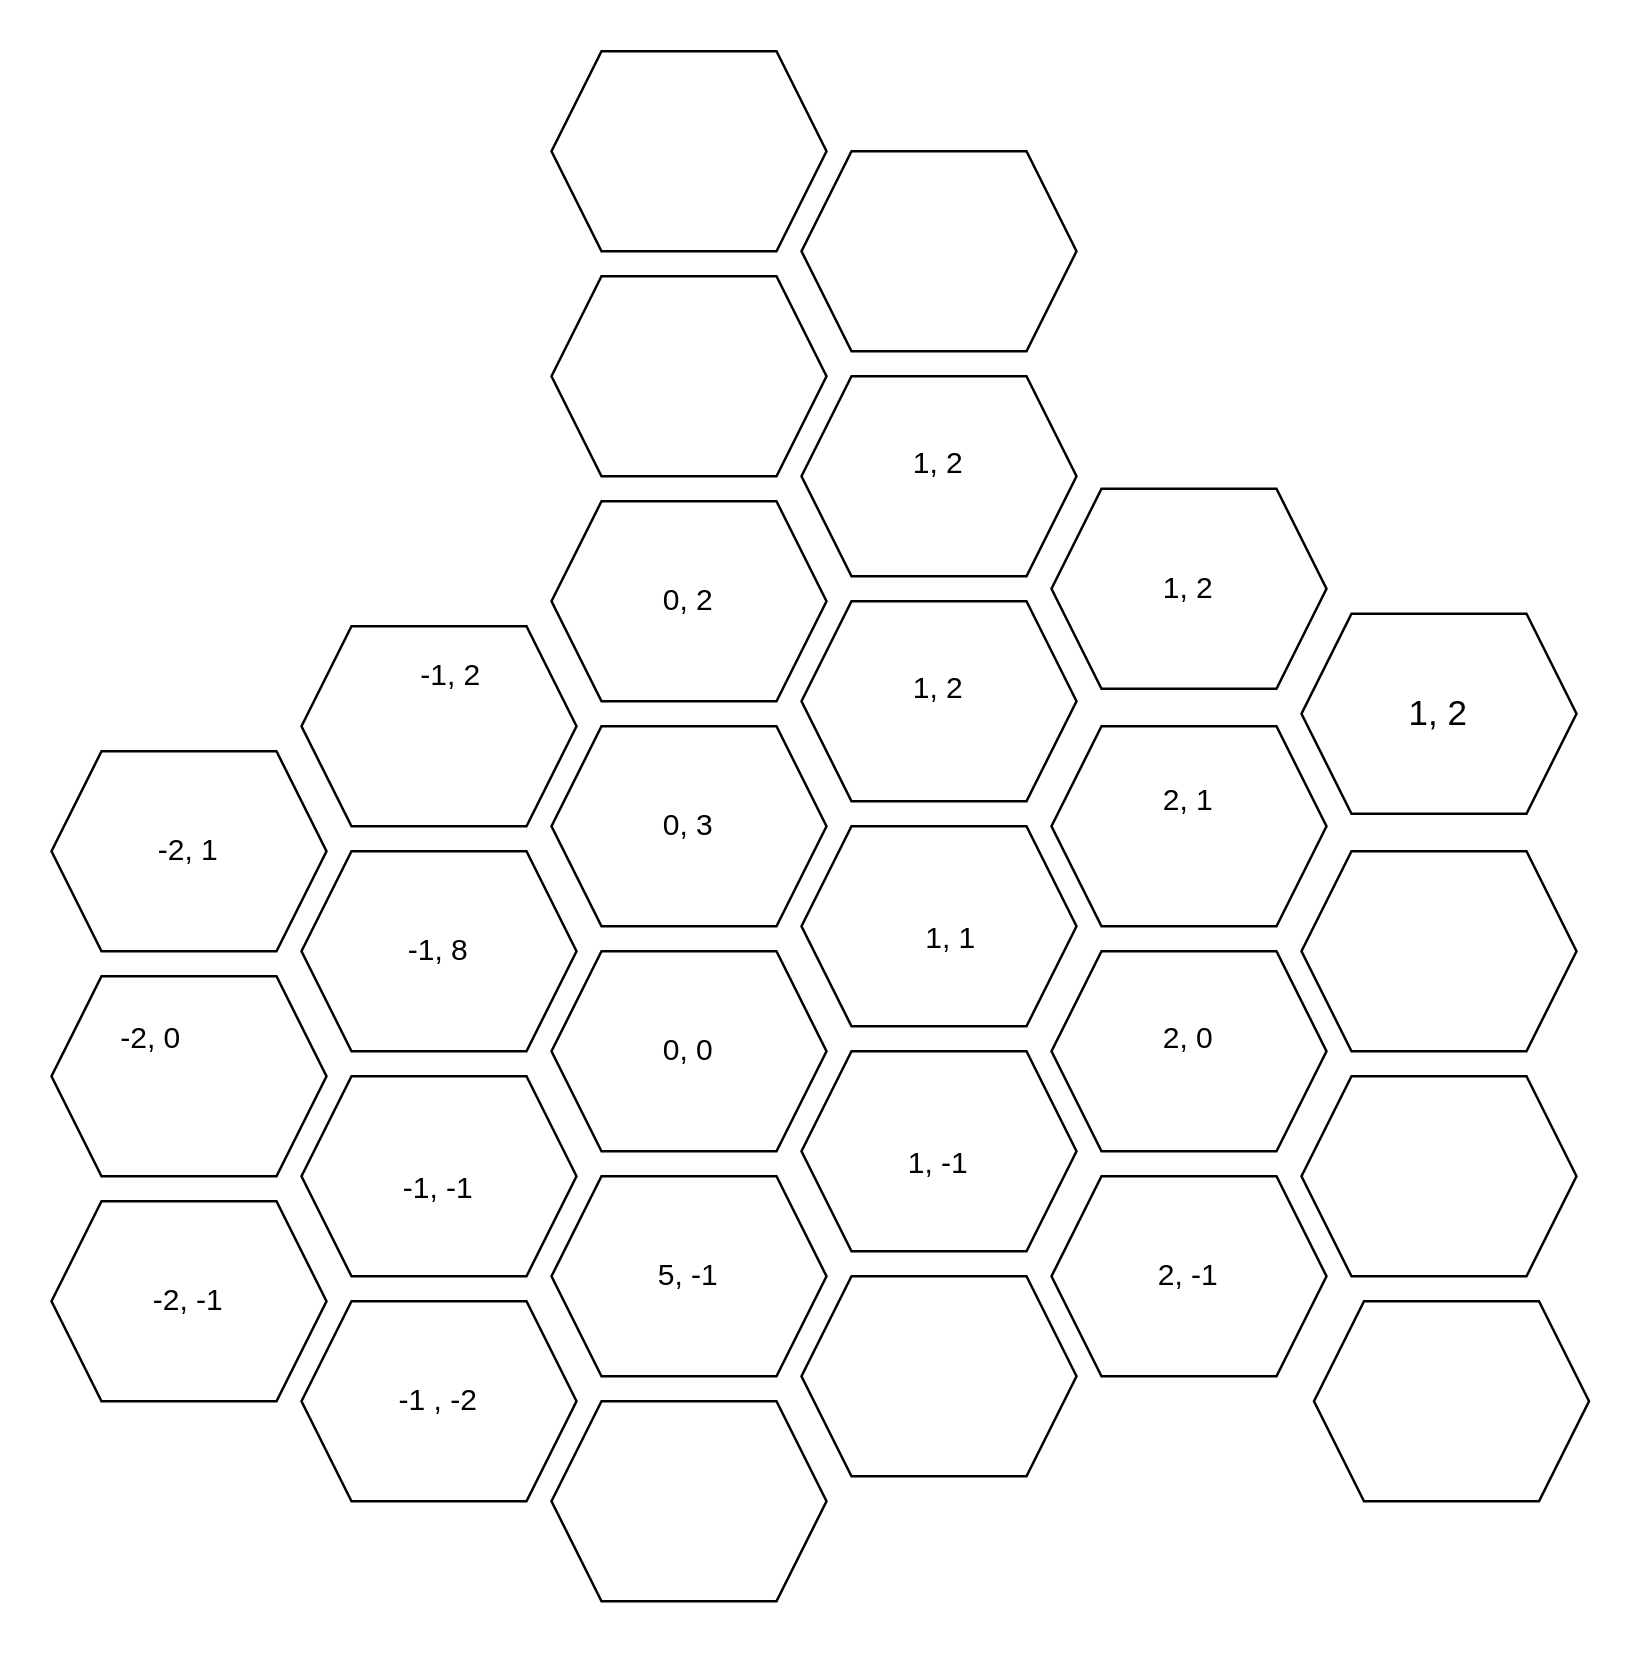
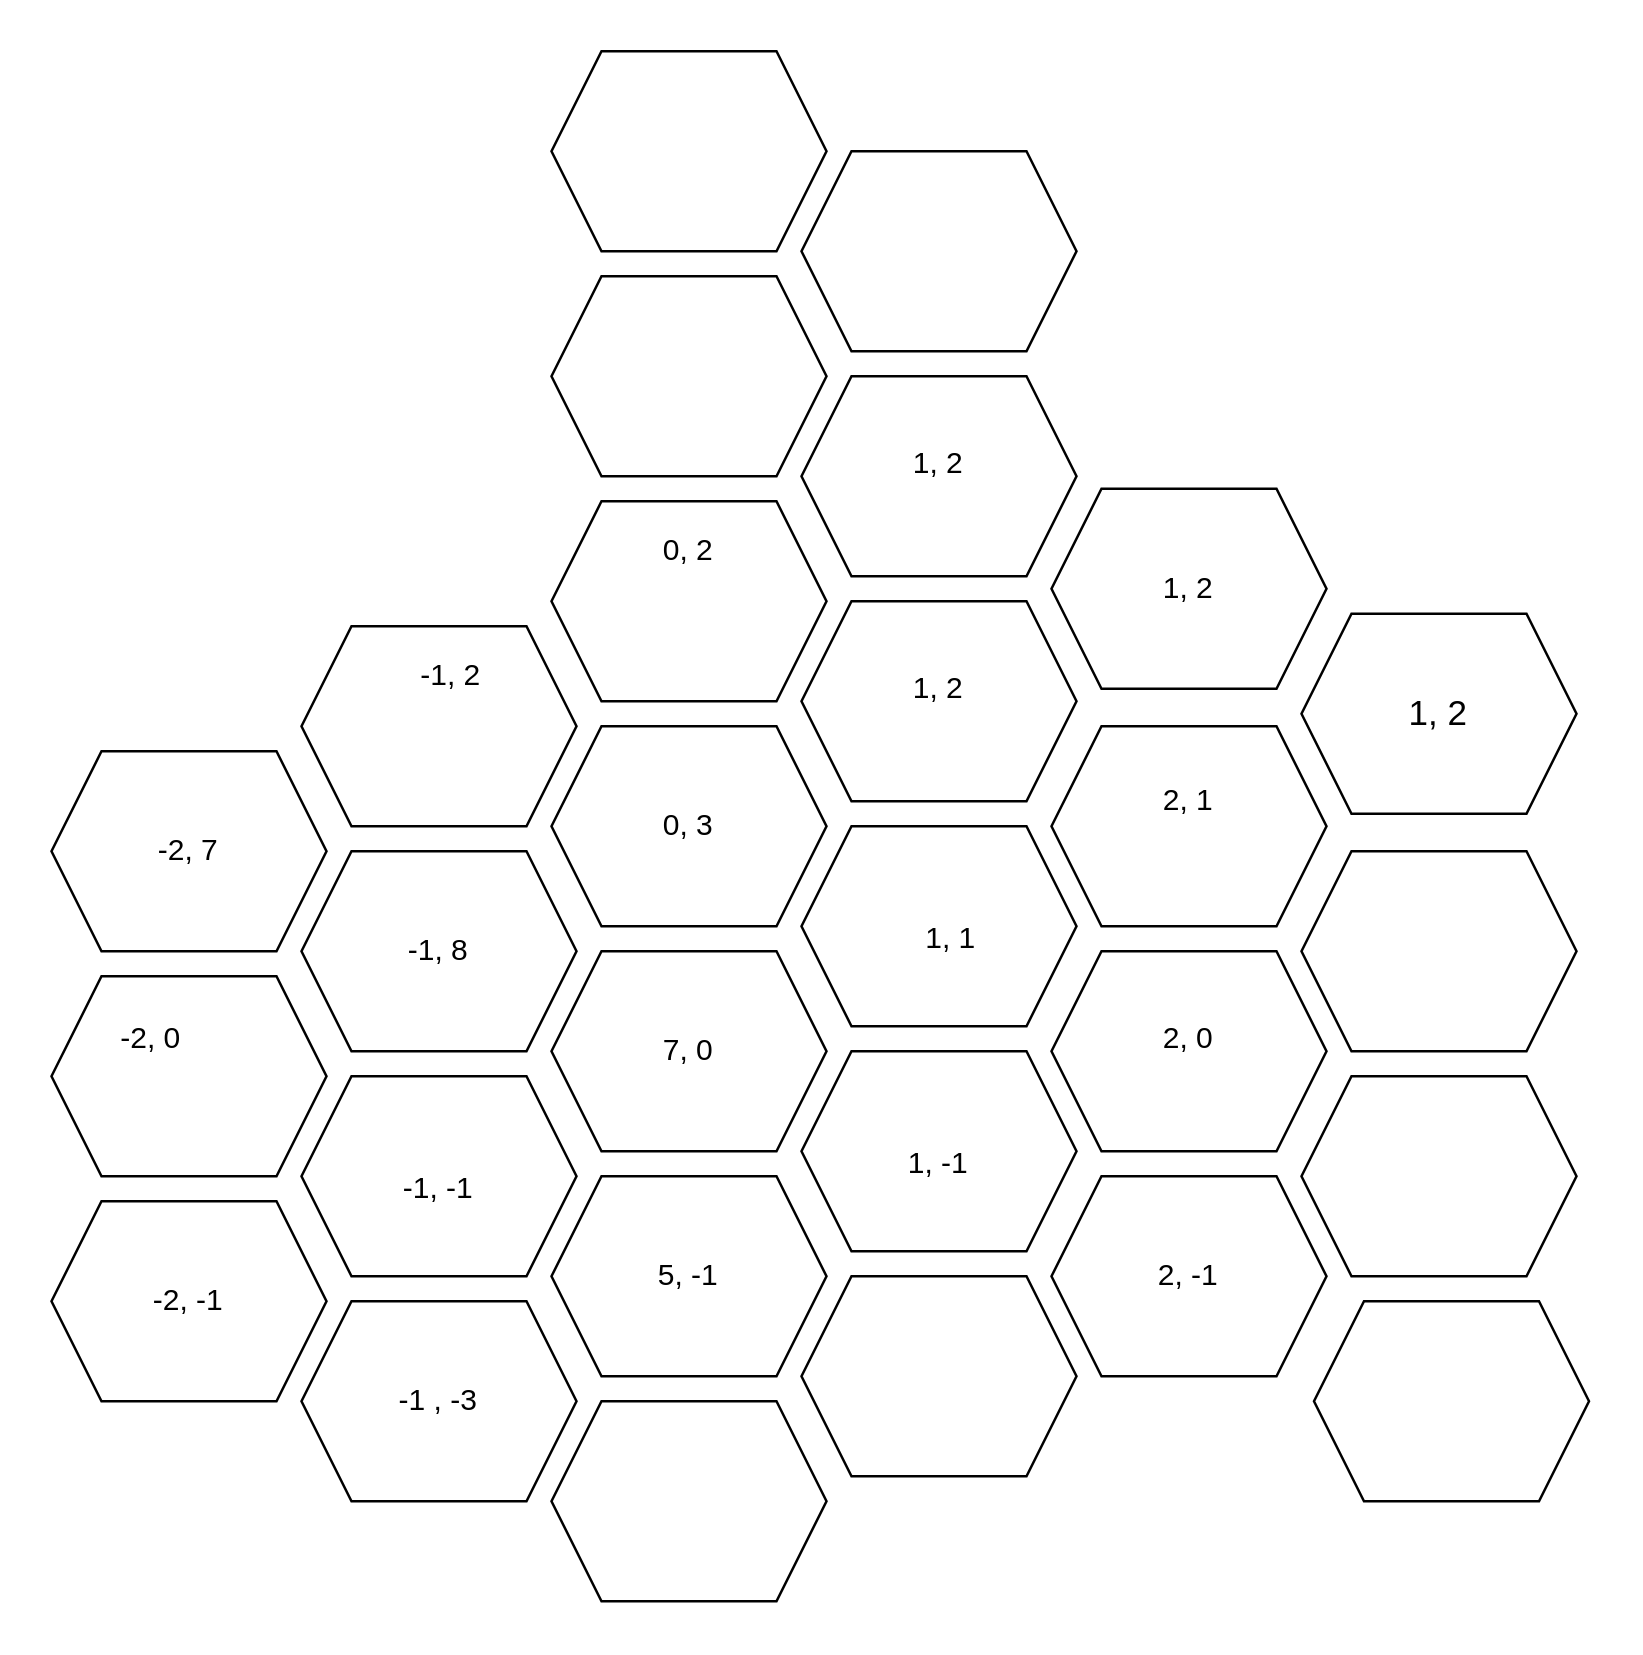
node "0, 2": moved (689, 601) -> (689, 551)
node "-2, 1": label "-2, 1" -> "-2, 7"
node "0, 0": label "0, 0" -> "7, 0"
node "-1 , -2": label "-1 , -2" -> "-1 , -3"
